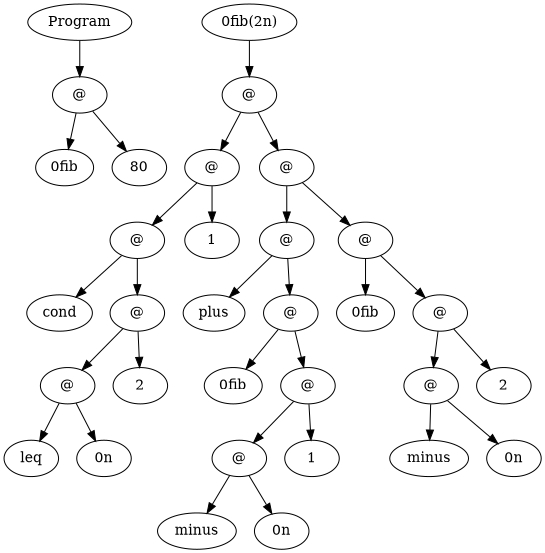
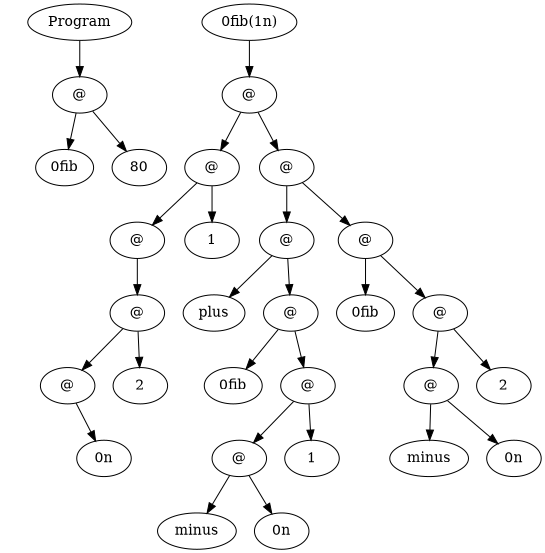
node "0fib(2n)": label "0fib(2n)" -> "0fib(1n)"
node "cond": removed
node "leq": removed
